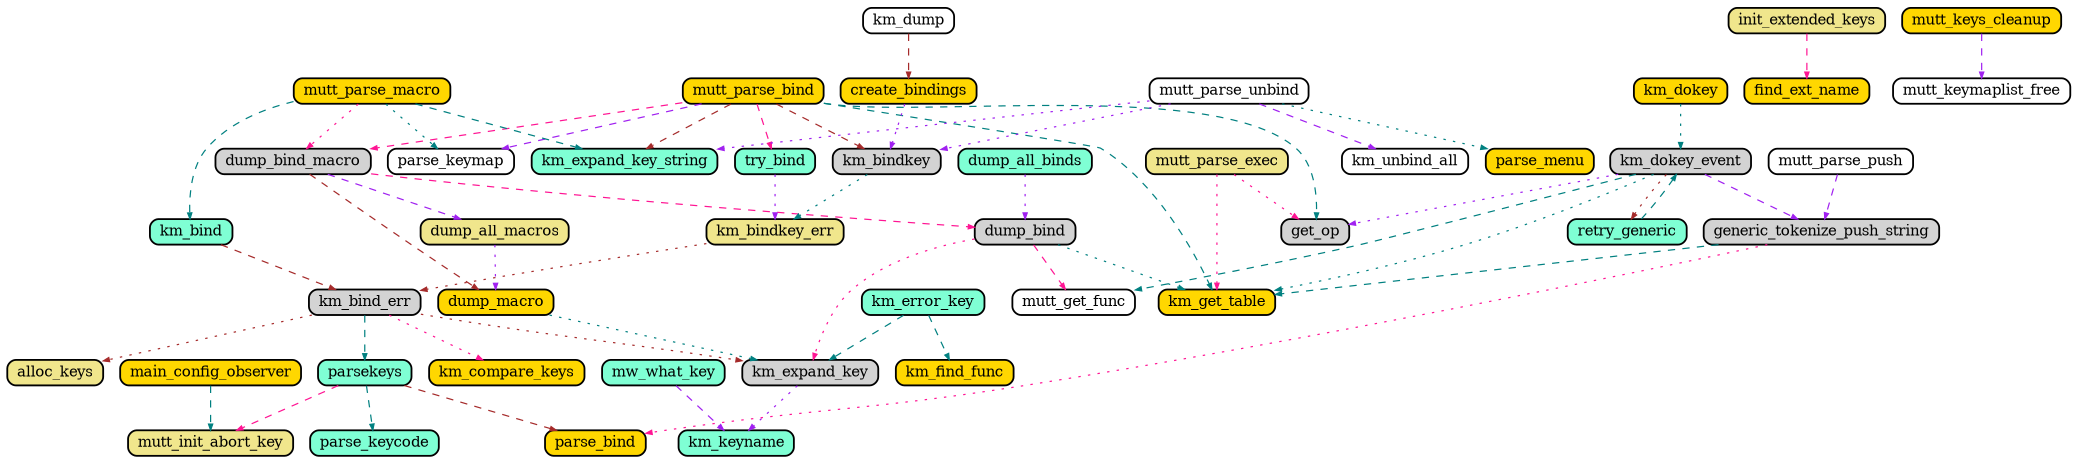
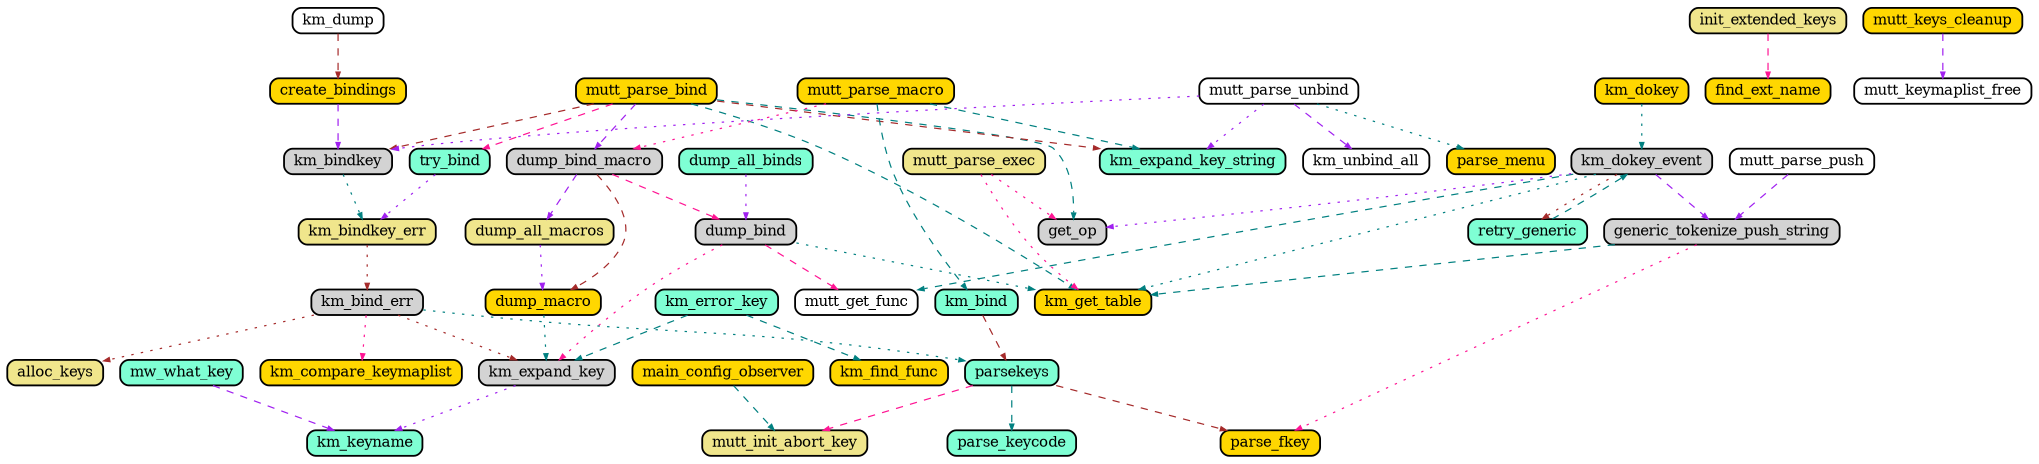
edge "create_bindings" -> "km_bindkey": style dotted -> dashed
edge "mutt_parse_bind" -> "dump_bind_macro": color deeppink -> purple
node "parse_keymap": removed
edge "km_bind" -> "km_bind_err": now "km_bind" -> "parsekeys"
edge "km_bind_err" -> "parsekeys": style dashed -> dotted
node "km_compare_keys": label "km_compare_keys" -> "km_compare_keymaplist"
node "parse_bind": label "parse_bind" -> "parse_fkey"
